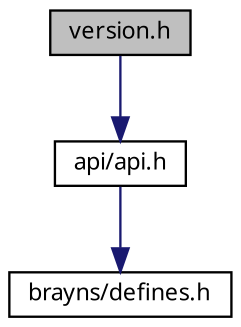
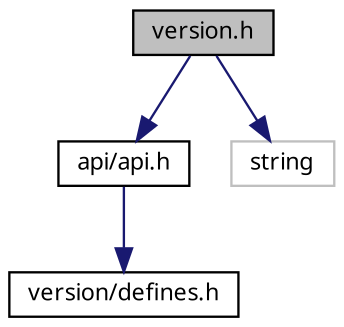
node "string": added
node "brayns/defines.h": label "brayns/defines.h" -> "version/defines.h"
